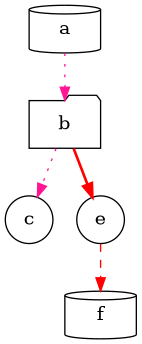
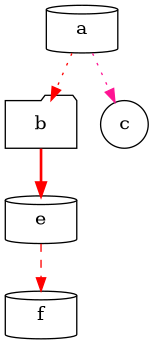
edge "a" -> "b": color deeppink -> red
edge "b" -> "c": now "a" -> "c"
node "e": shape circle -> cylinder
